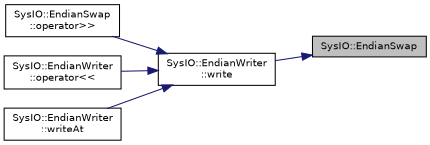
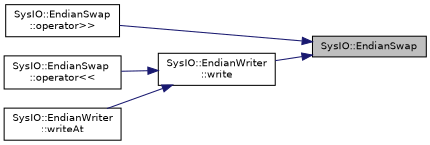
edge "SysIO::EndianSwap ::operator>>" -> "SysIO::EndianWriter ::write": now "SysIO::EndianSwap ::operator>>" -> "SysIO::EndianSwap"
node "SysIO::EndianWriter ::operator<<": label "SysIO::EndianWriter ::operator<<" -> "SysIO::EndianSwap ::operator<<"
